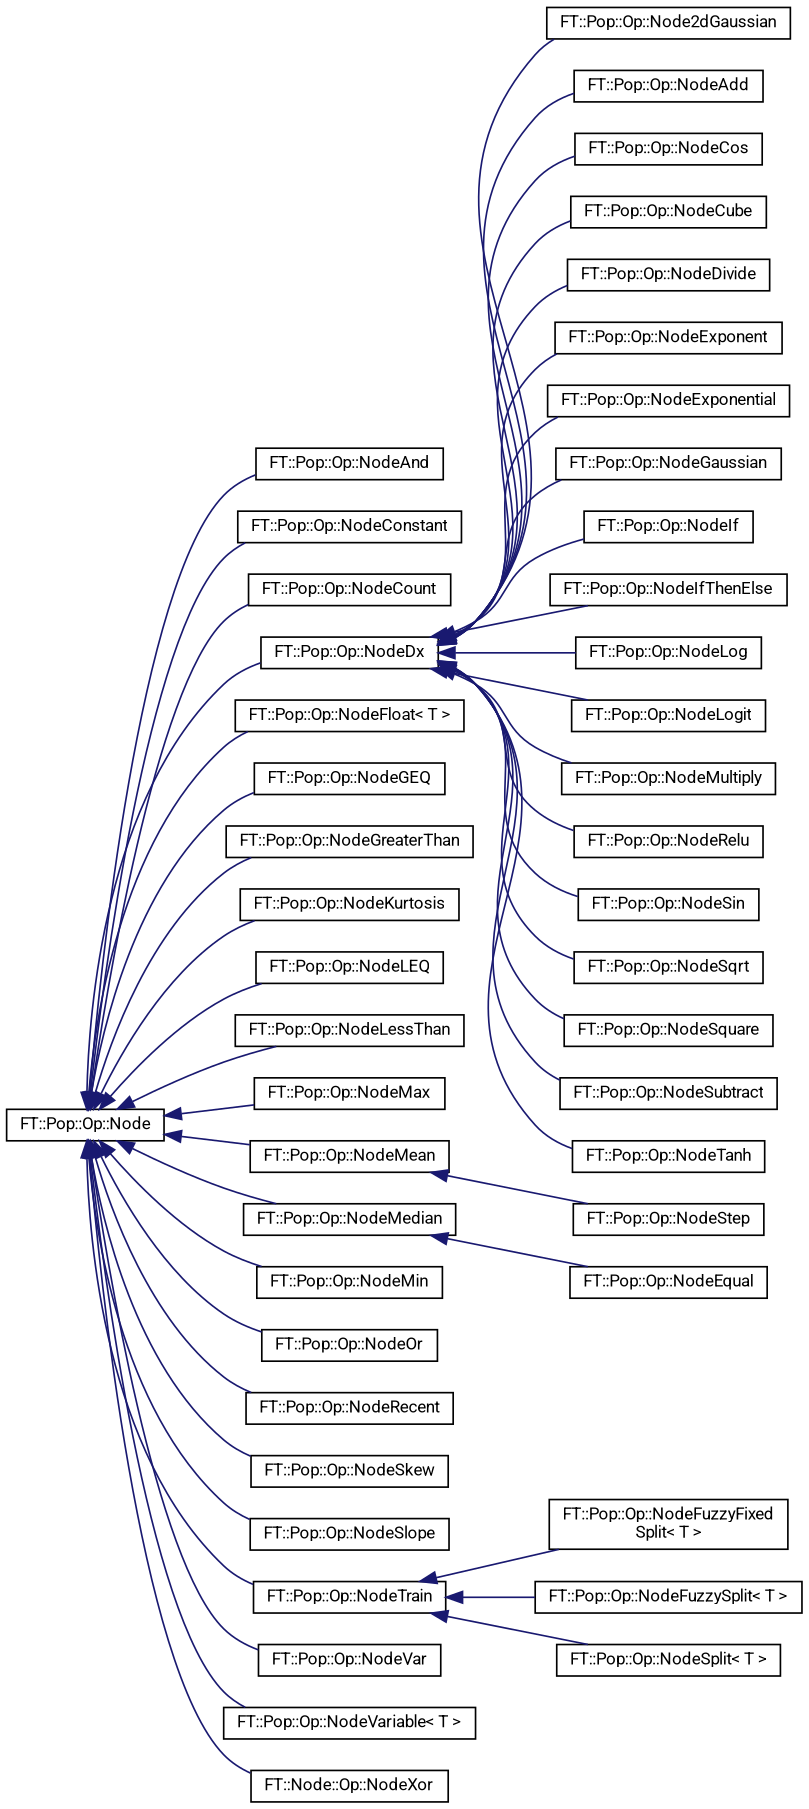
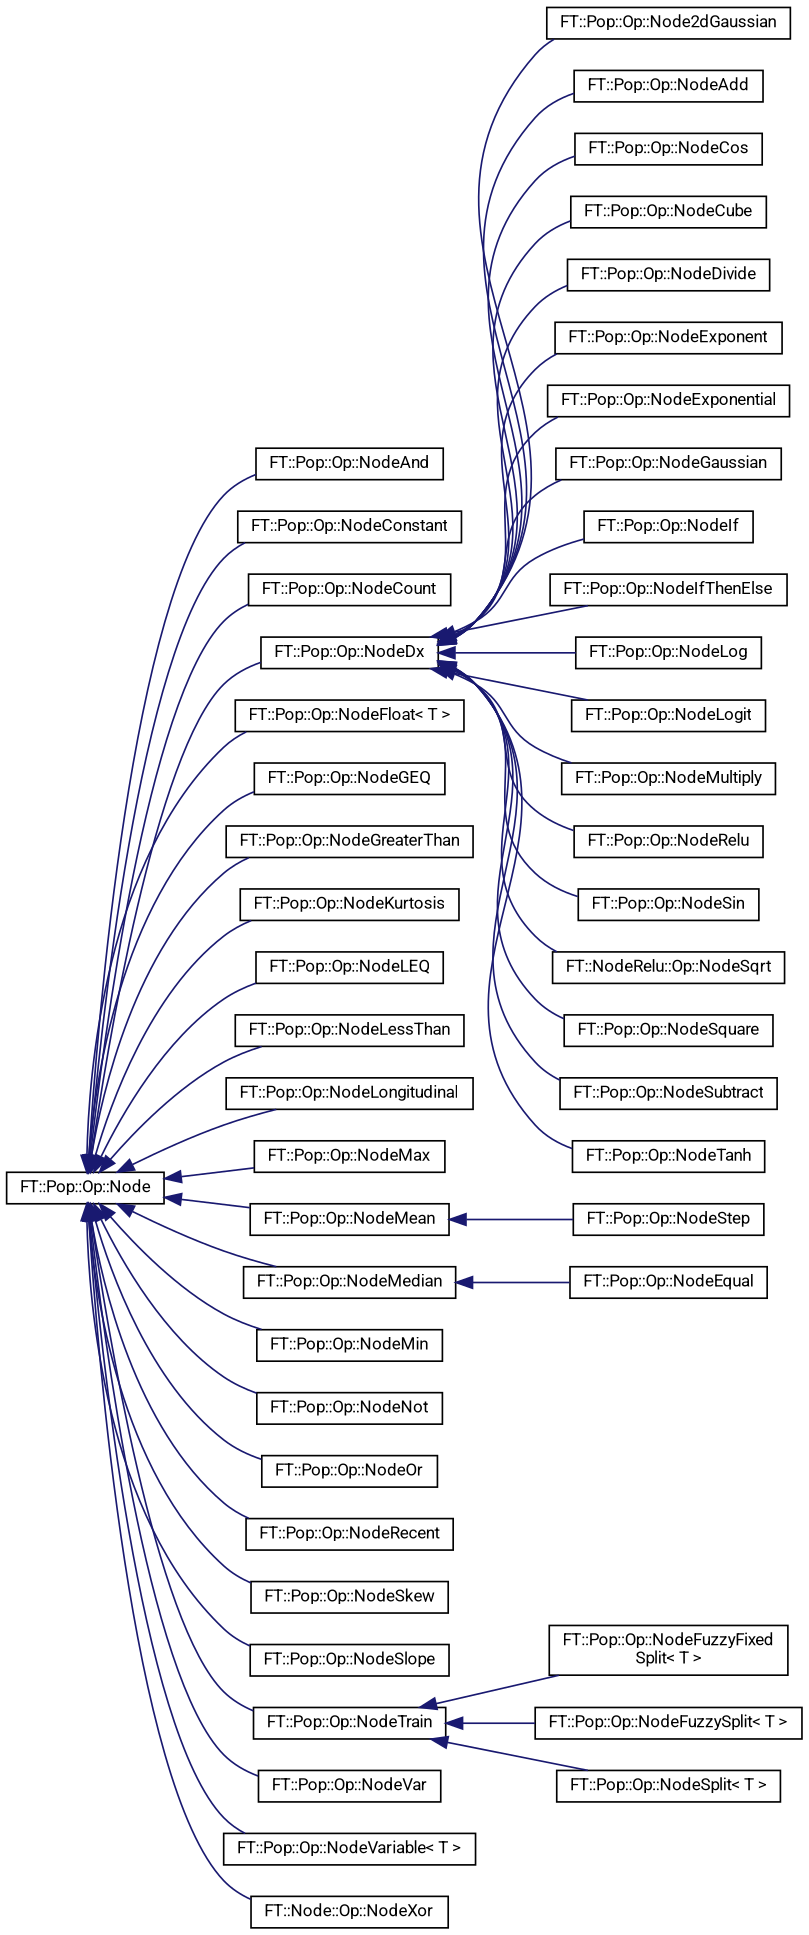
node "FT::Pop::Op::NodeSqrt": label "FT::Pop::Op::NodeSqrt" -> "FT::NodeRelu::Op::NodeSqrt"
node "FT::Pop::Op::NodeLongitudinal": added
node "FT::Pop::Op::NodeNot": added
